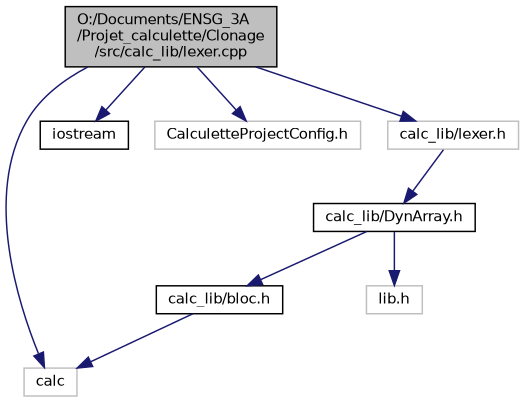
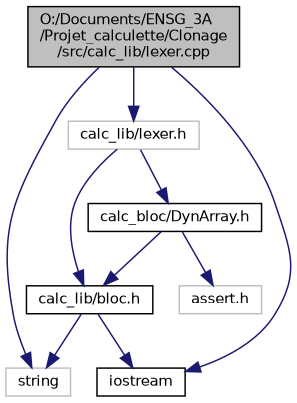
node "CalculetteProjectConfig.h": removed
edge "calc_lib/lexer.h" -> "calc_lib/bloc.h": added
node "calc_lib/DynArray.h": label "calc_lib/DynArray.h" -> "calc_bloc/DynArray.h"
node "lib.h": label "lib.h" -> "assert.h"
edge "calc_lib/bloc.h" -> "iostream": added
node "calc": label "calc" -> "string"
